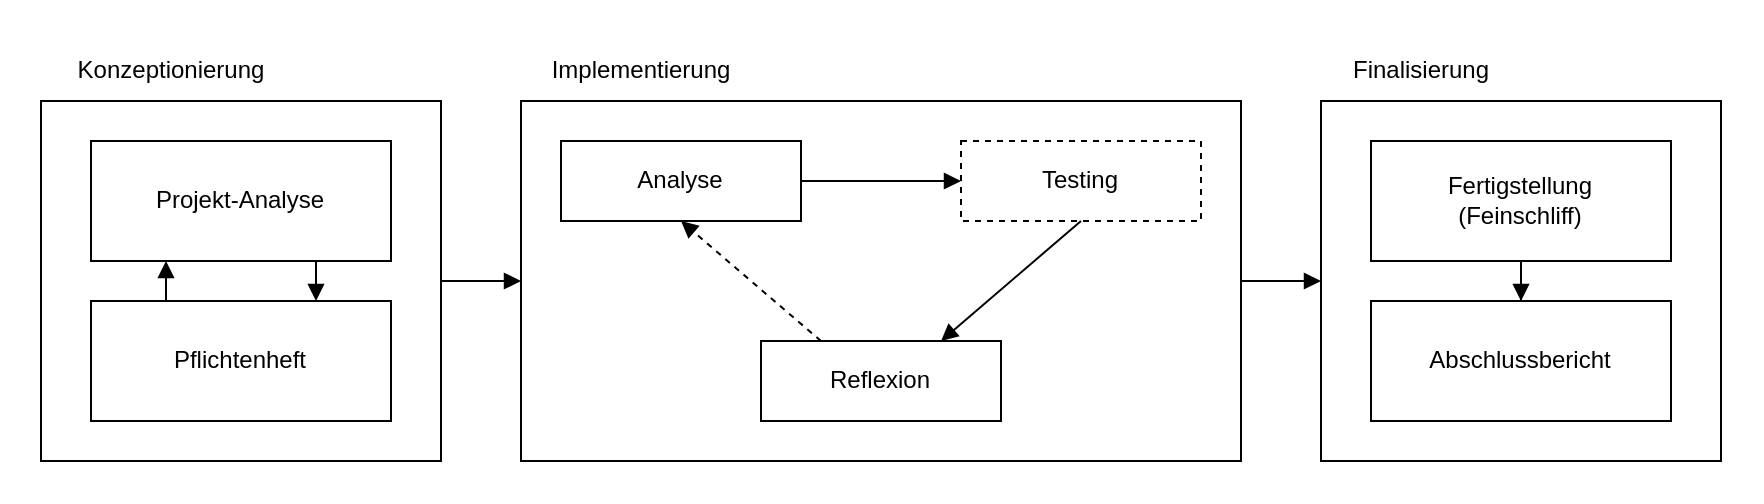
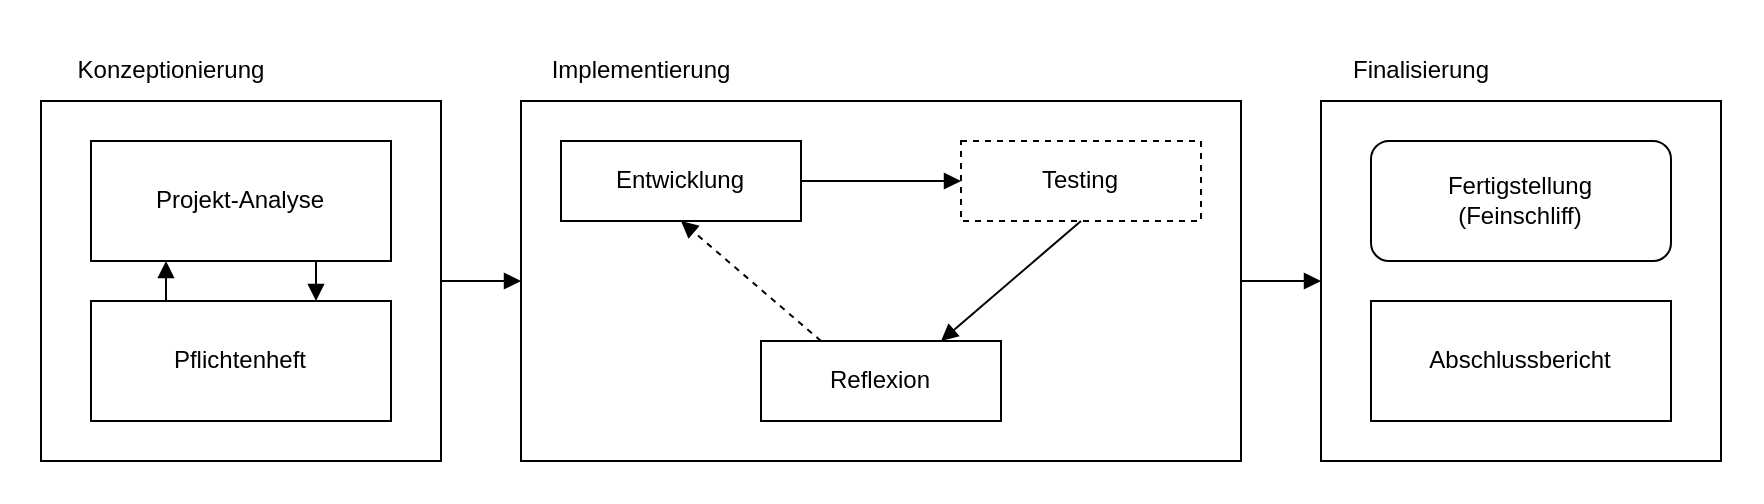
node "Analyse": label "Analyse" -> "Entwicklung"
node "Fertigstellung (Feinschliff)": shape rectangle -> rounded rectangle
edge "Fertigstellung (Feinschliff)" -> "Abschlussbericht": removed
